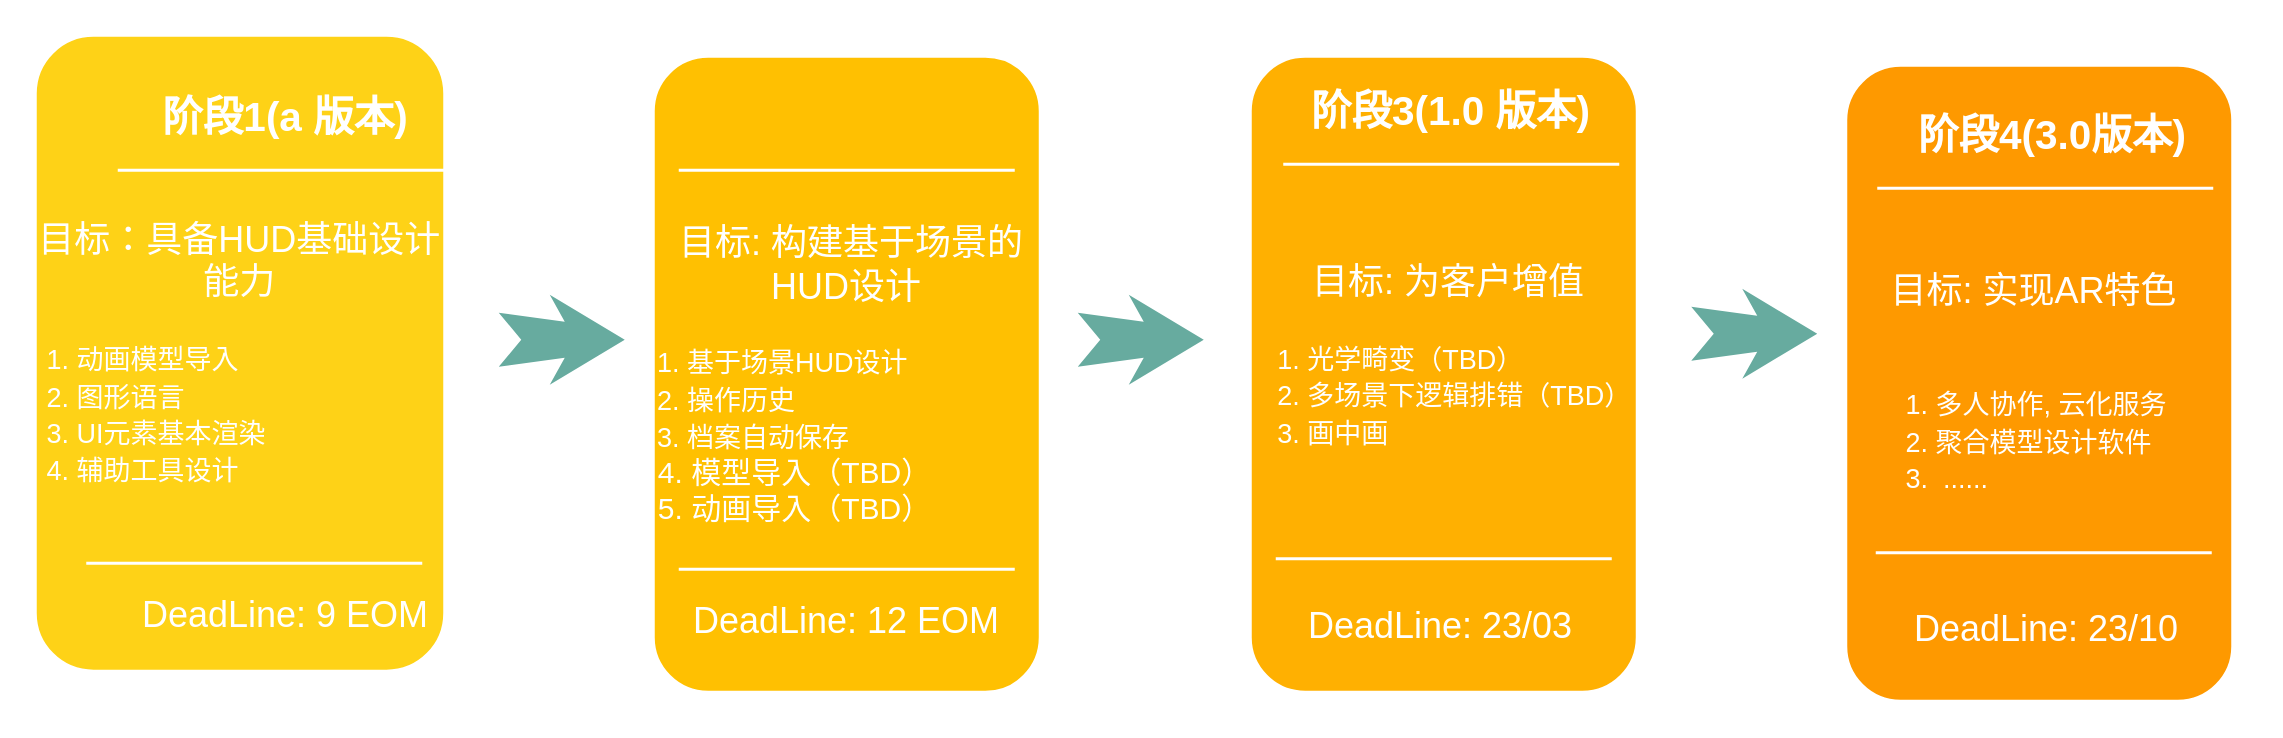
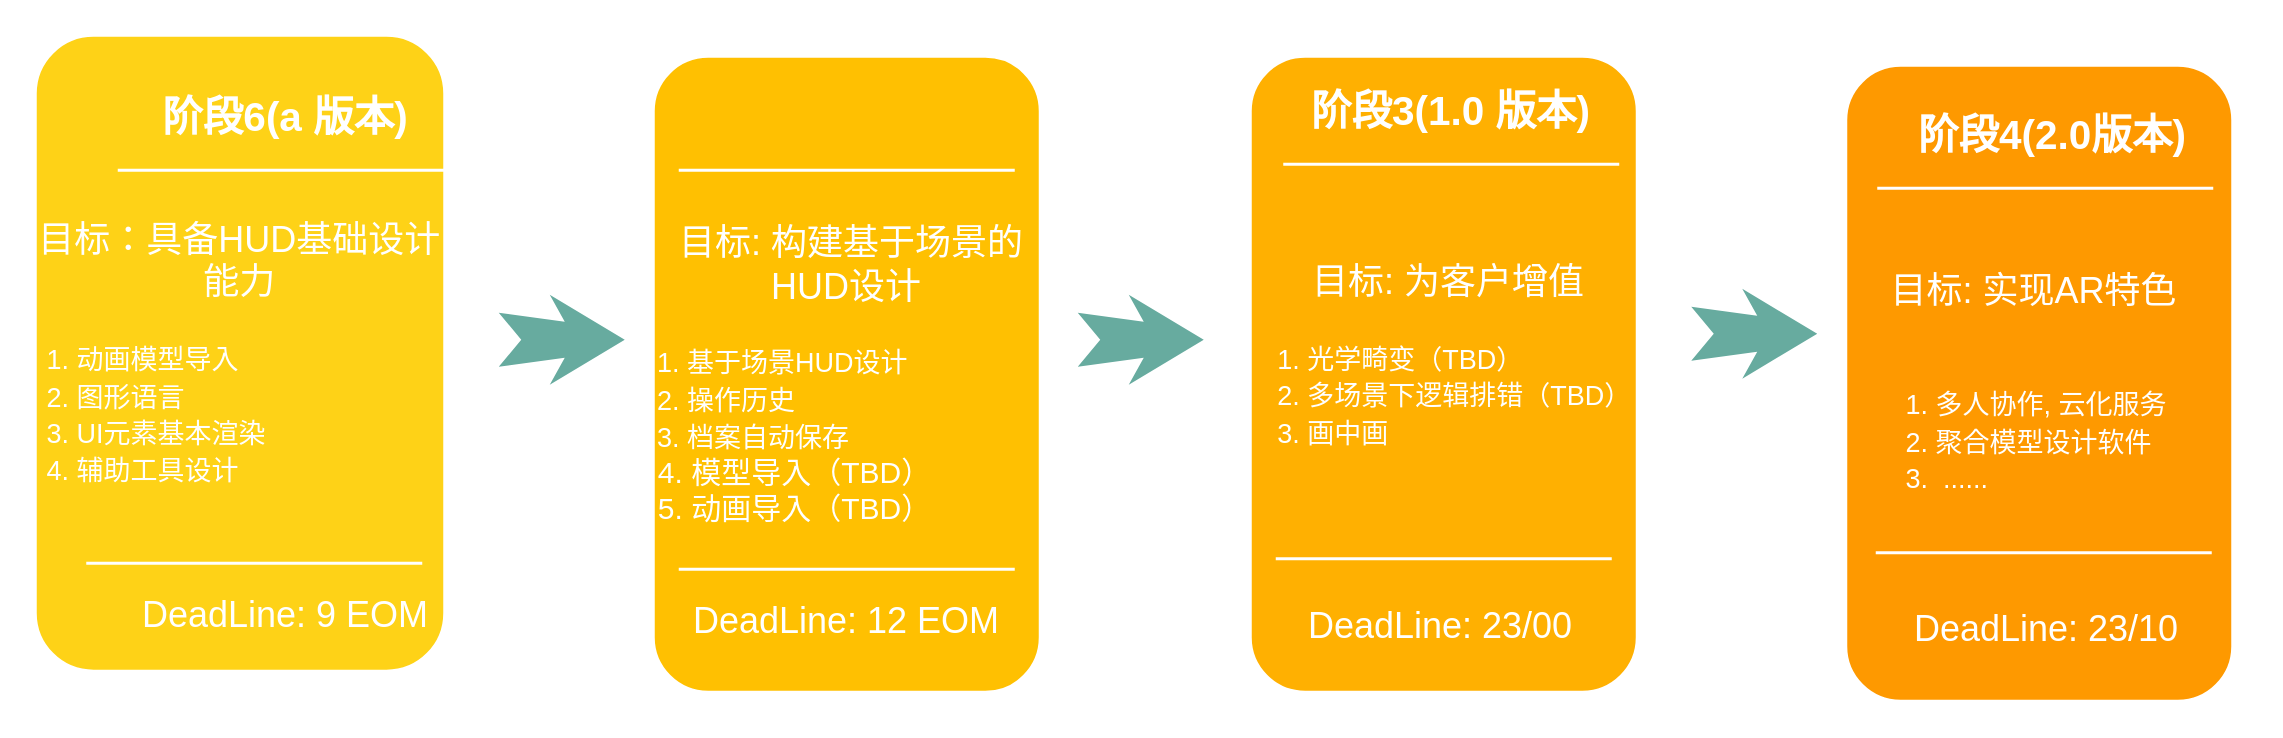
node "阶段1(a 版本)": label "阶段1(a 版本)" -> "阶段6(a 版本)"
node "阶段4(3.0版本)": label "阶段4(3.0版本)" -> "阶段4(2.0版本)"
node "DeadLine: 23/03": label "DeadLine: 23/03" -> "DeadLine: 23/00"
